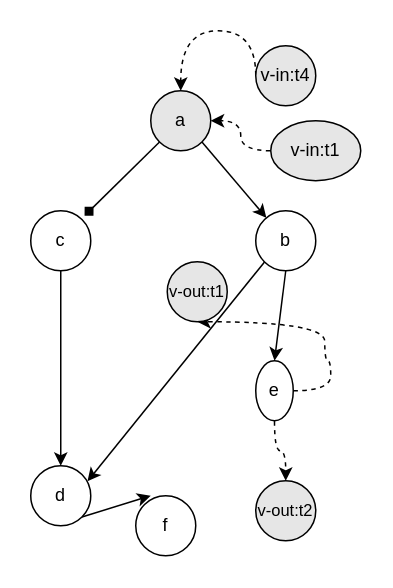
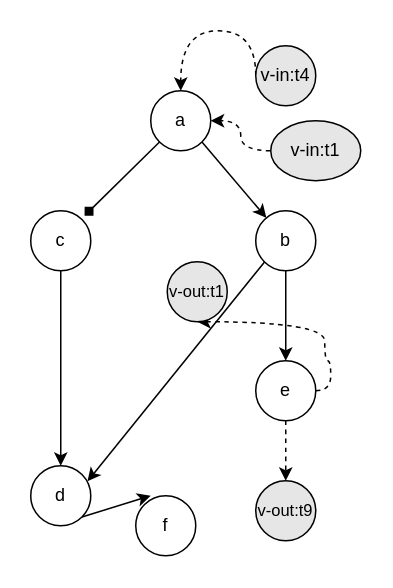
node "a": fillcolor #e6e6e6 -> #ffffff
node "e": size 38x60 -> 60x60
node "v-out:t2": label "v-out:t2" -> "v-out:t9"
